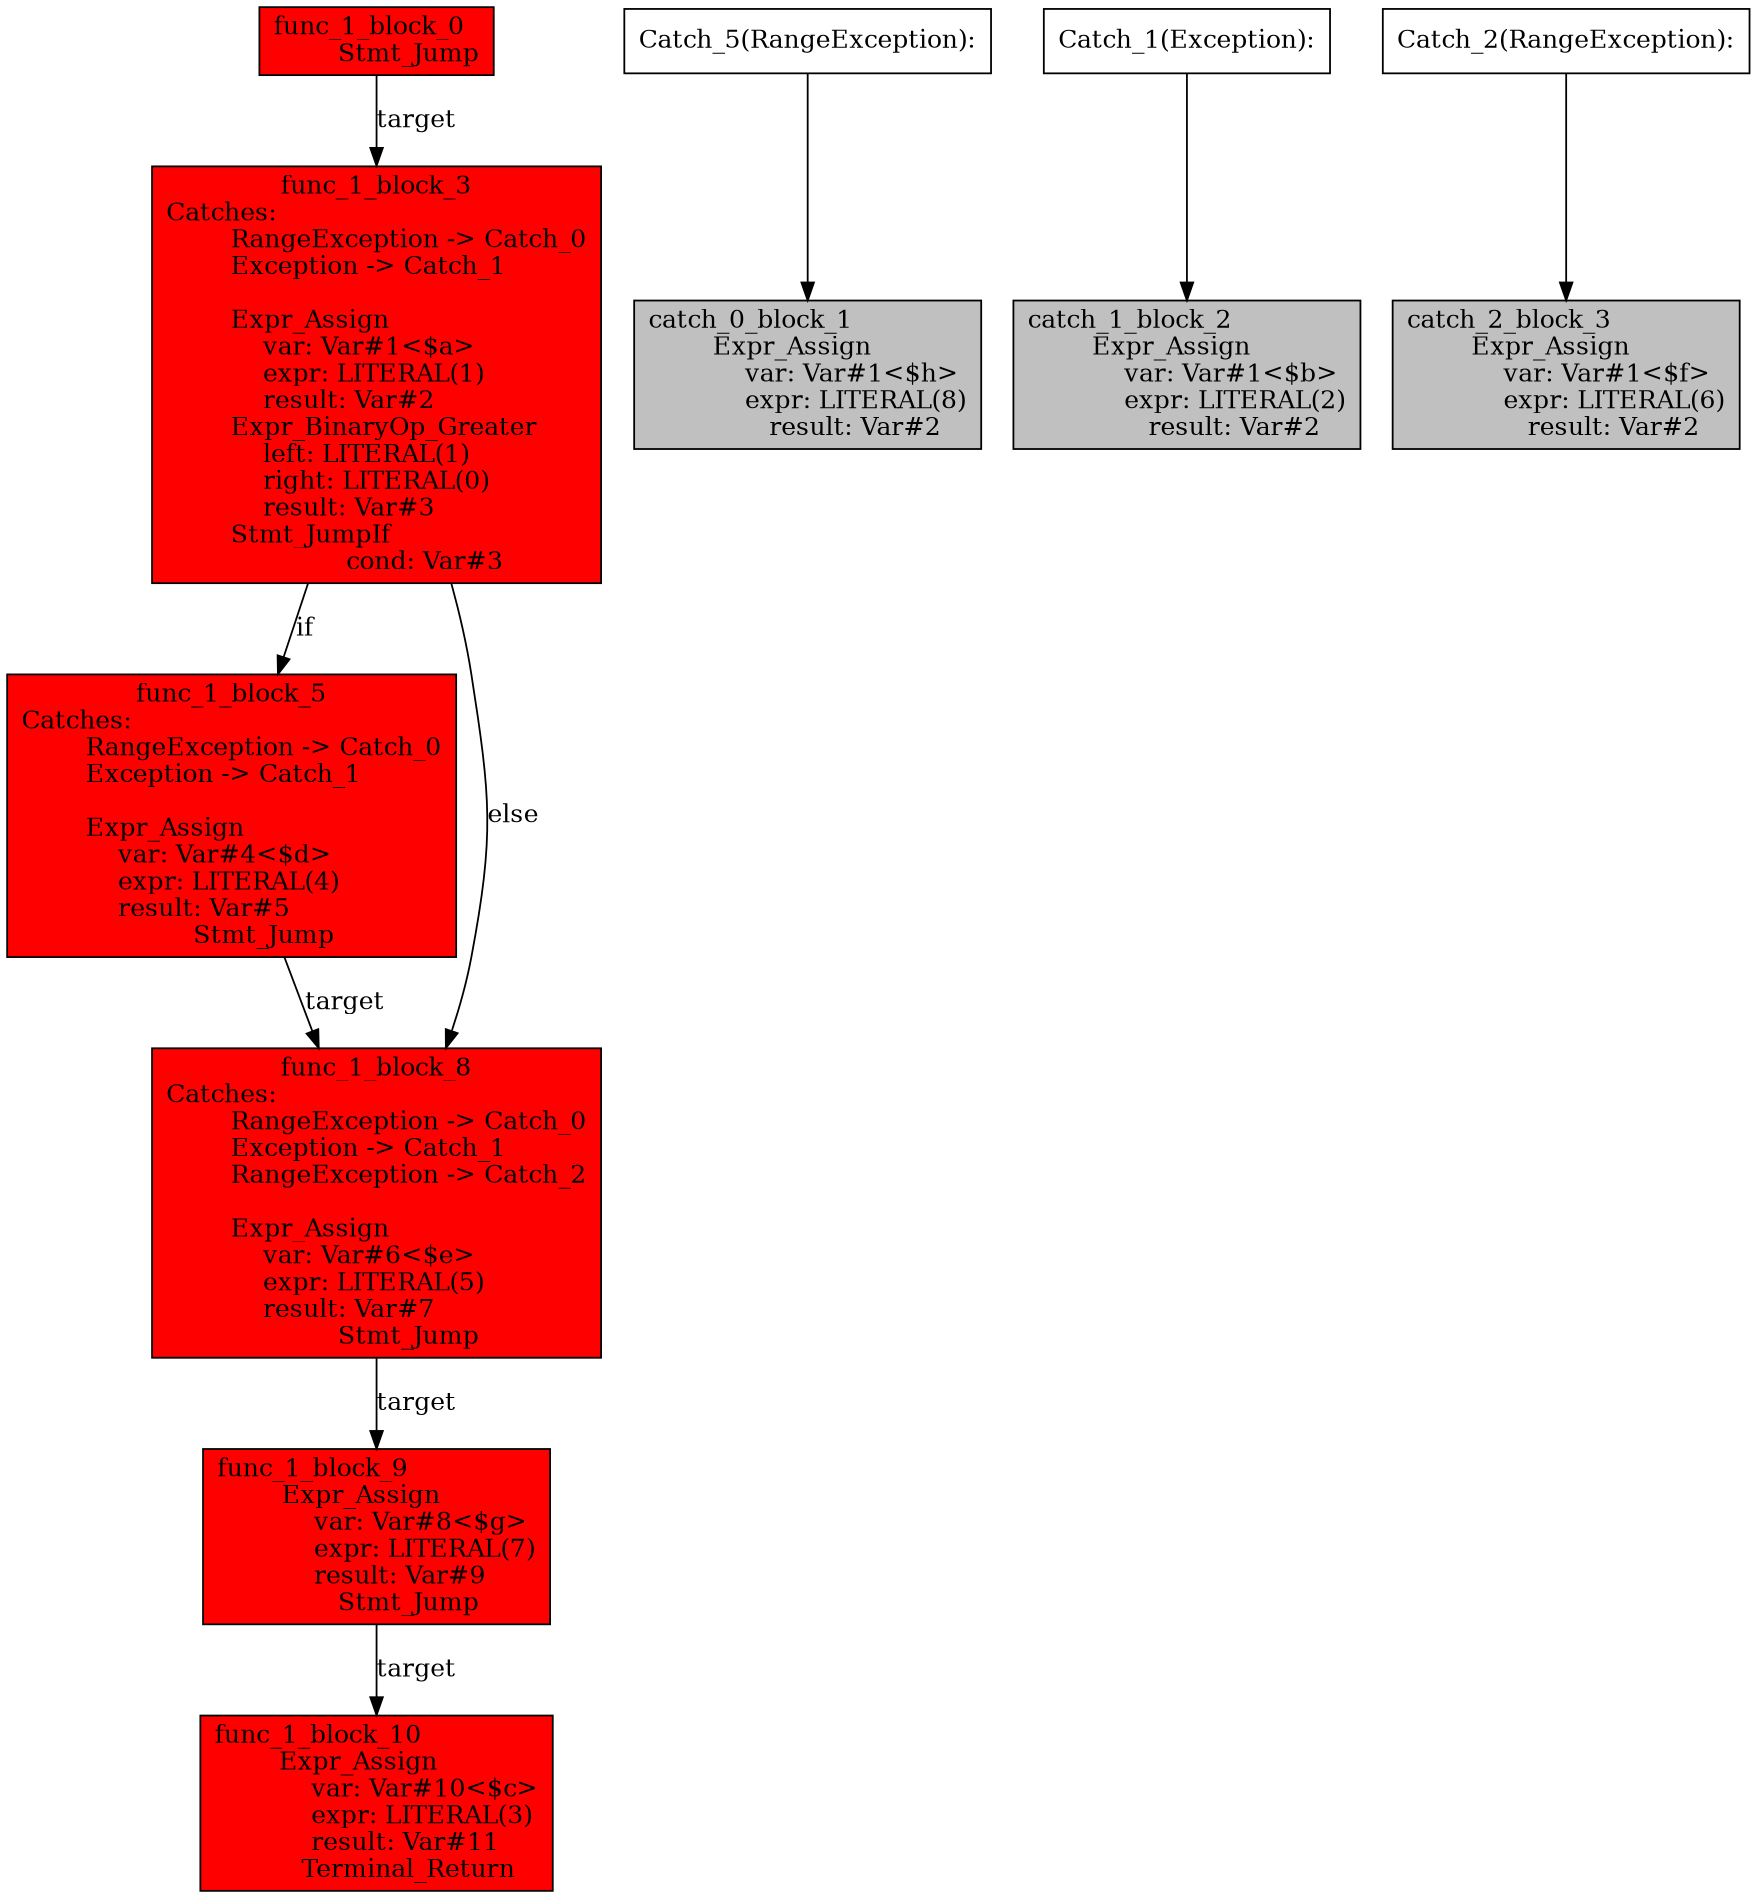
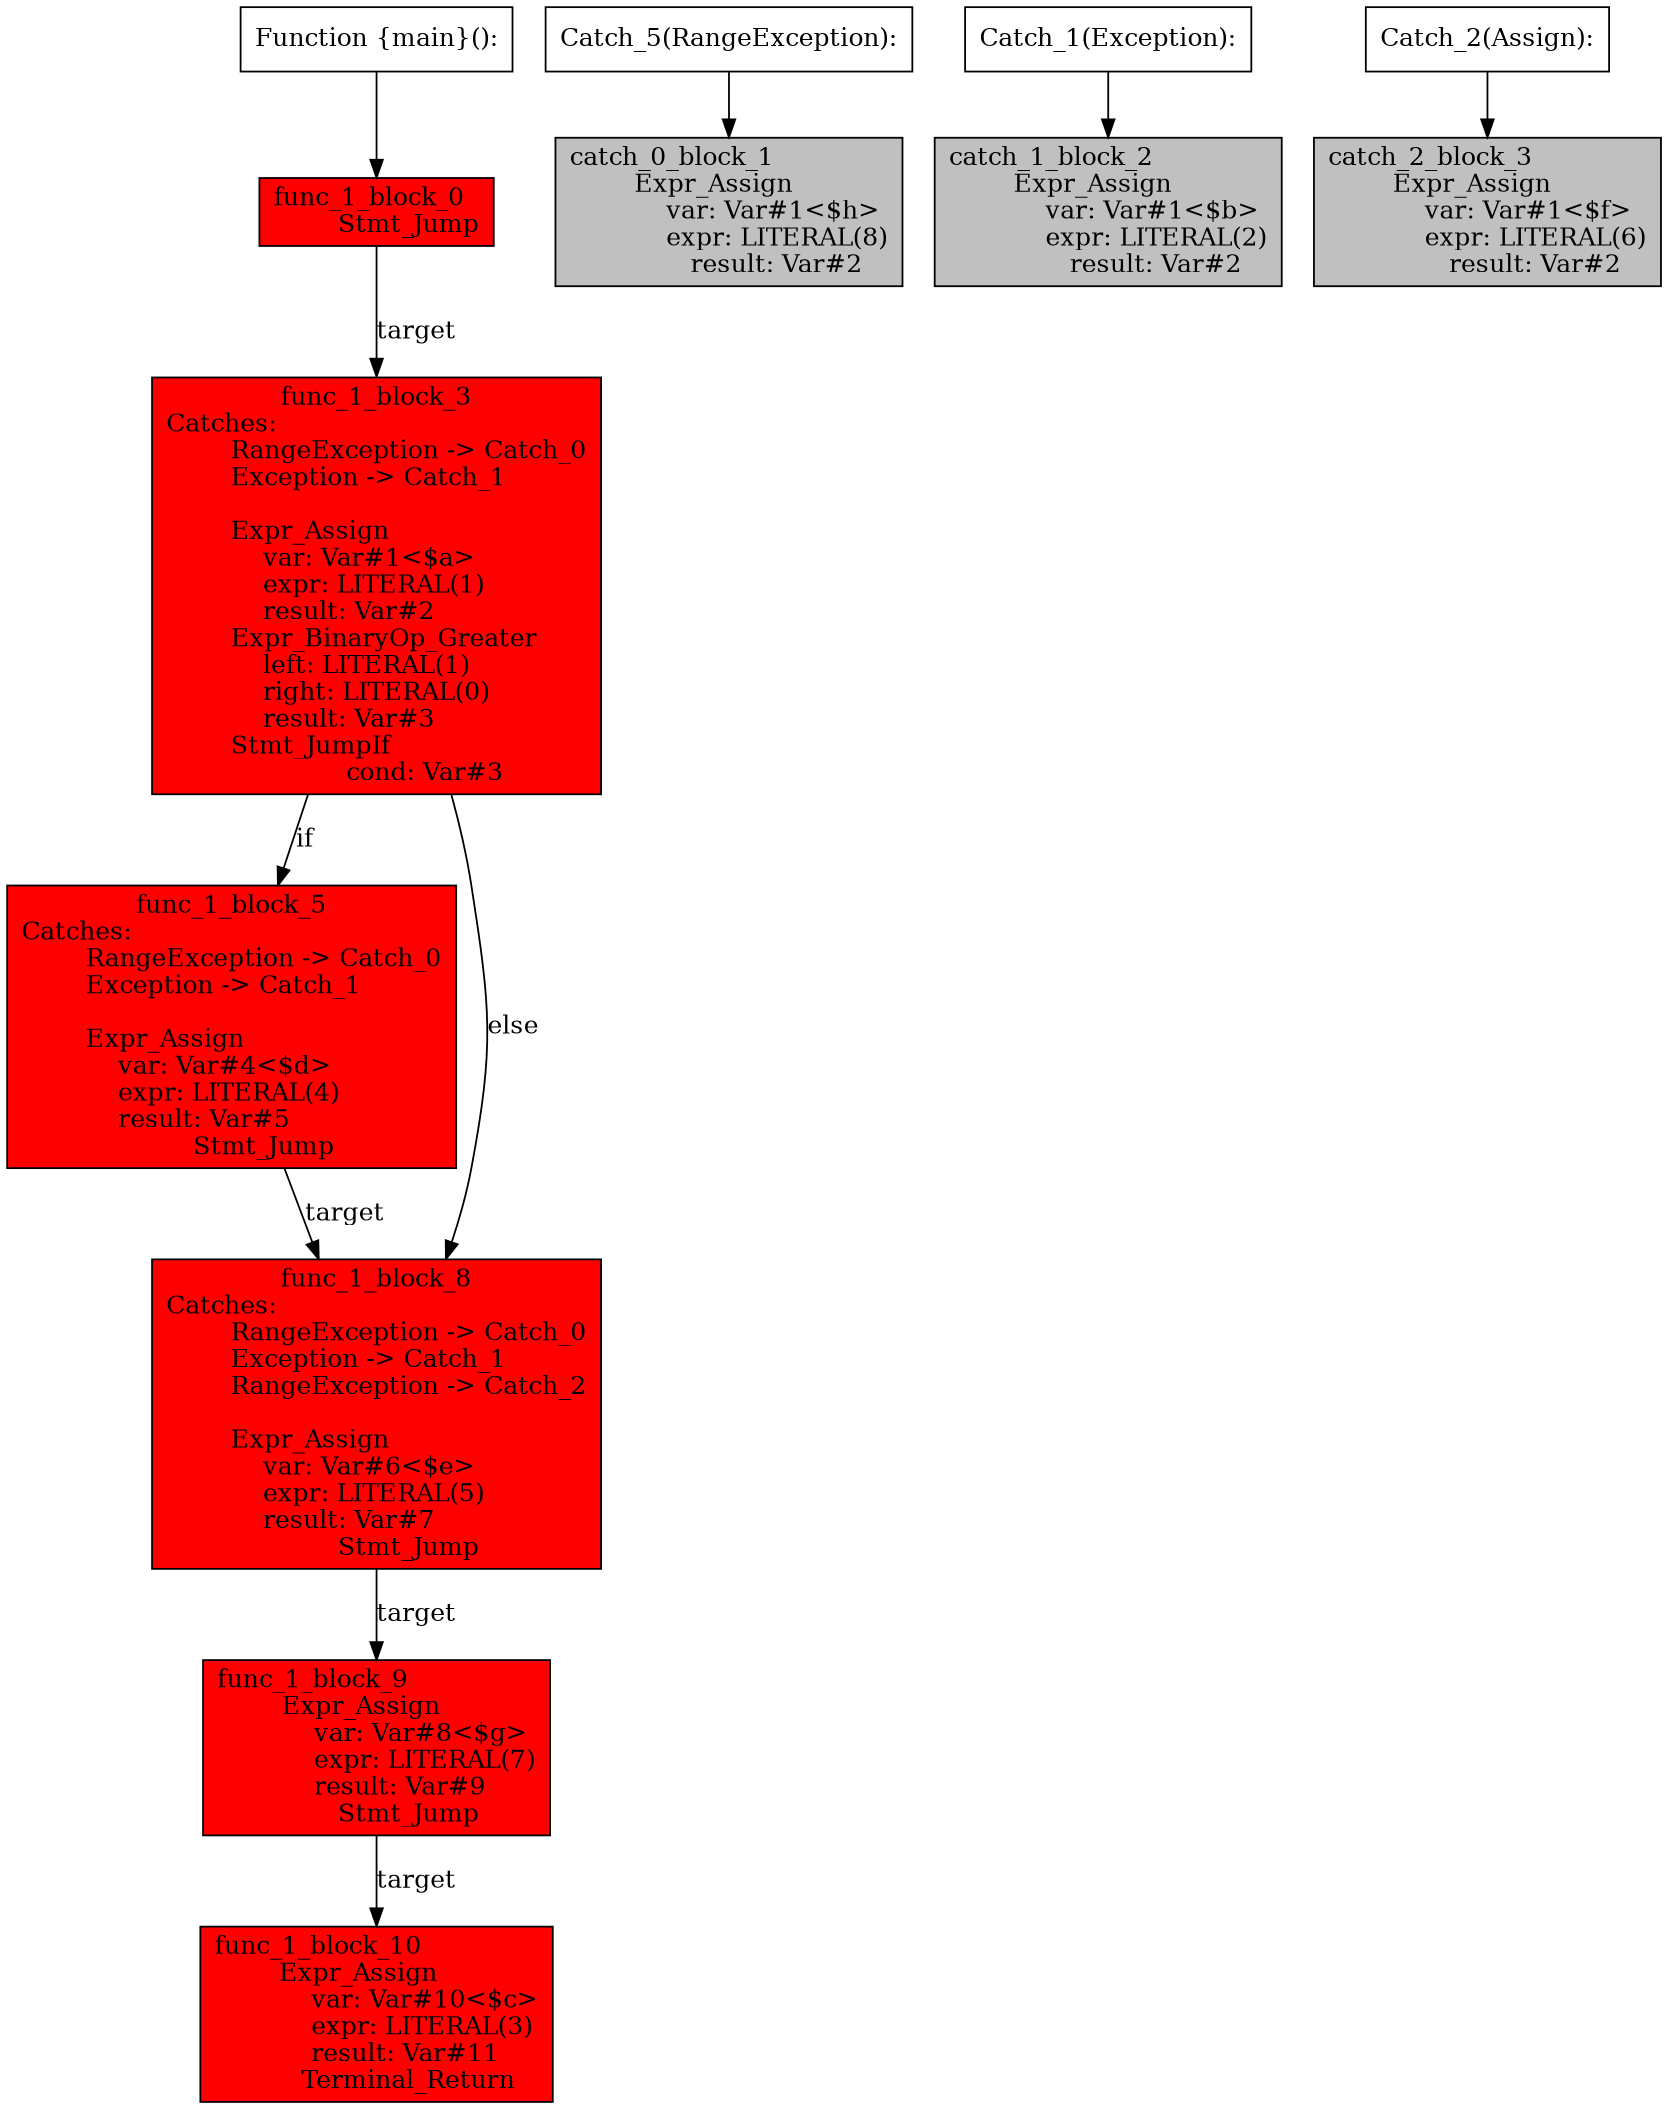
node "Function {main}():": added
node "Catch_2(RangeException):": label "Catch_2(RangeException):" -> "Catch_2(Assign):"
